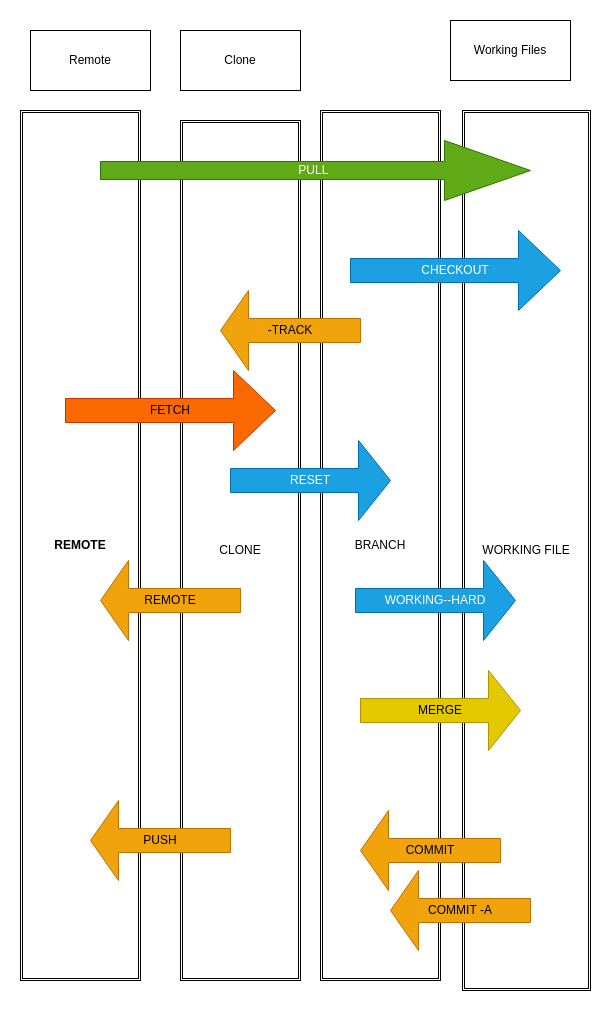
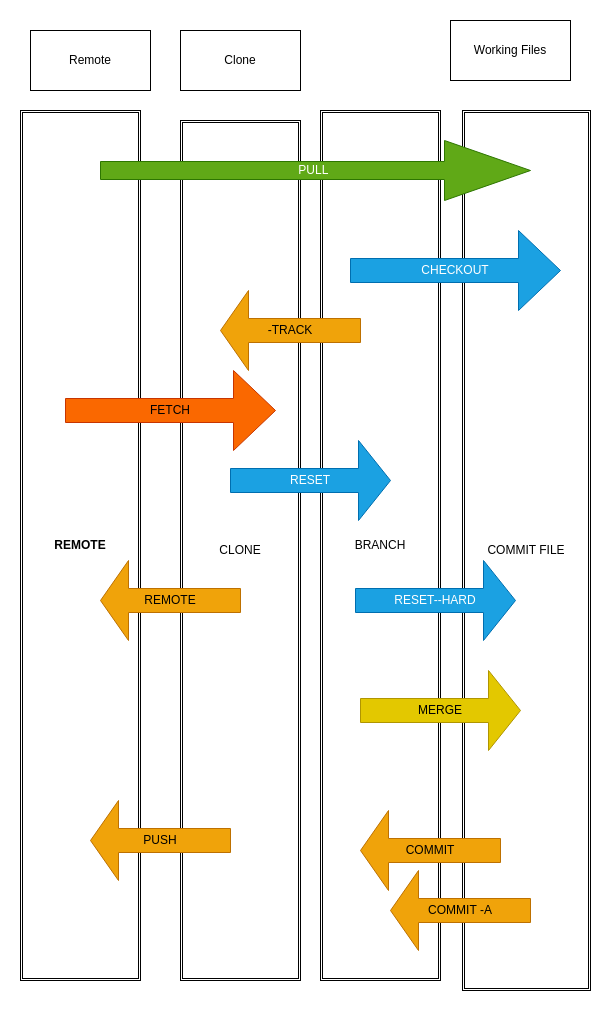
node "WORKING FILE": label "WORKING FILE" -> "COMMIT FILE"
node "WORKING--HARD": label "WORKING--HARD" -> "RESET--HARD"
